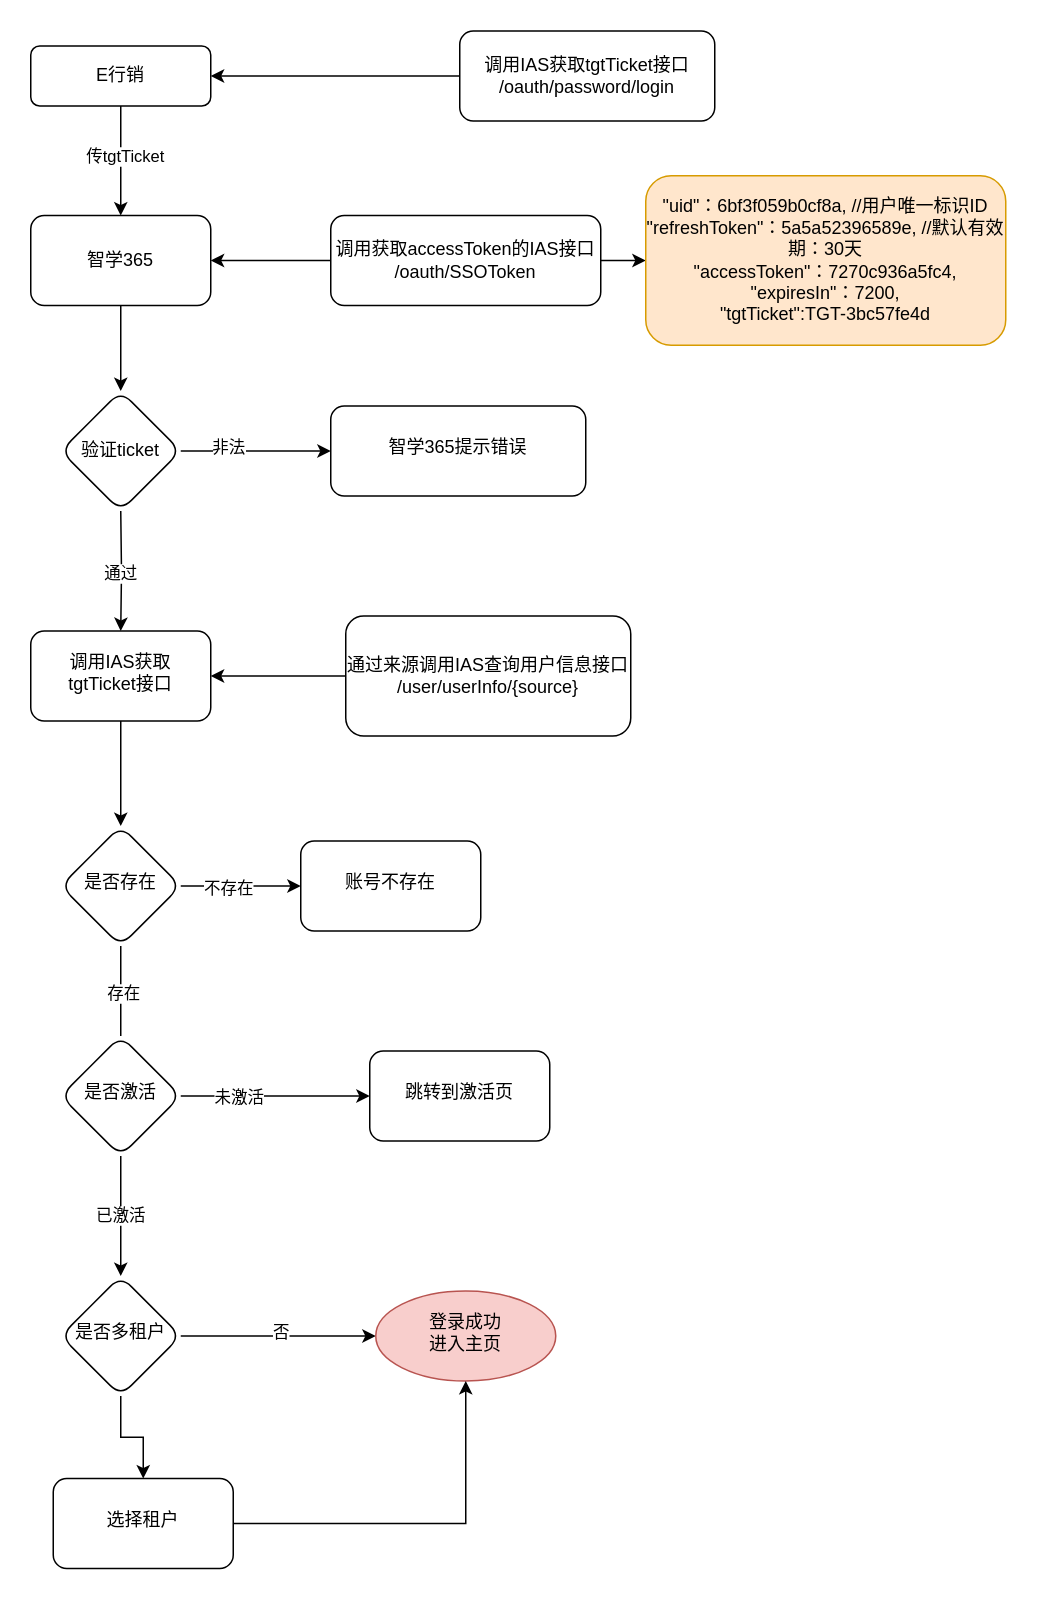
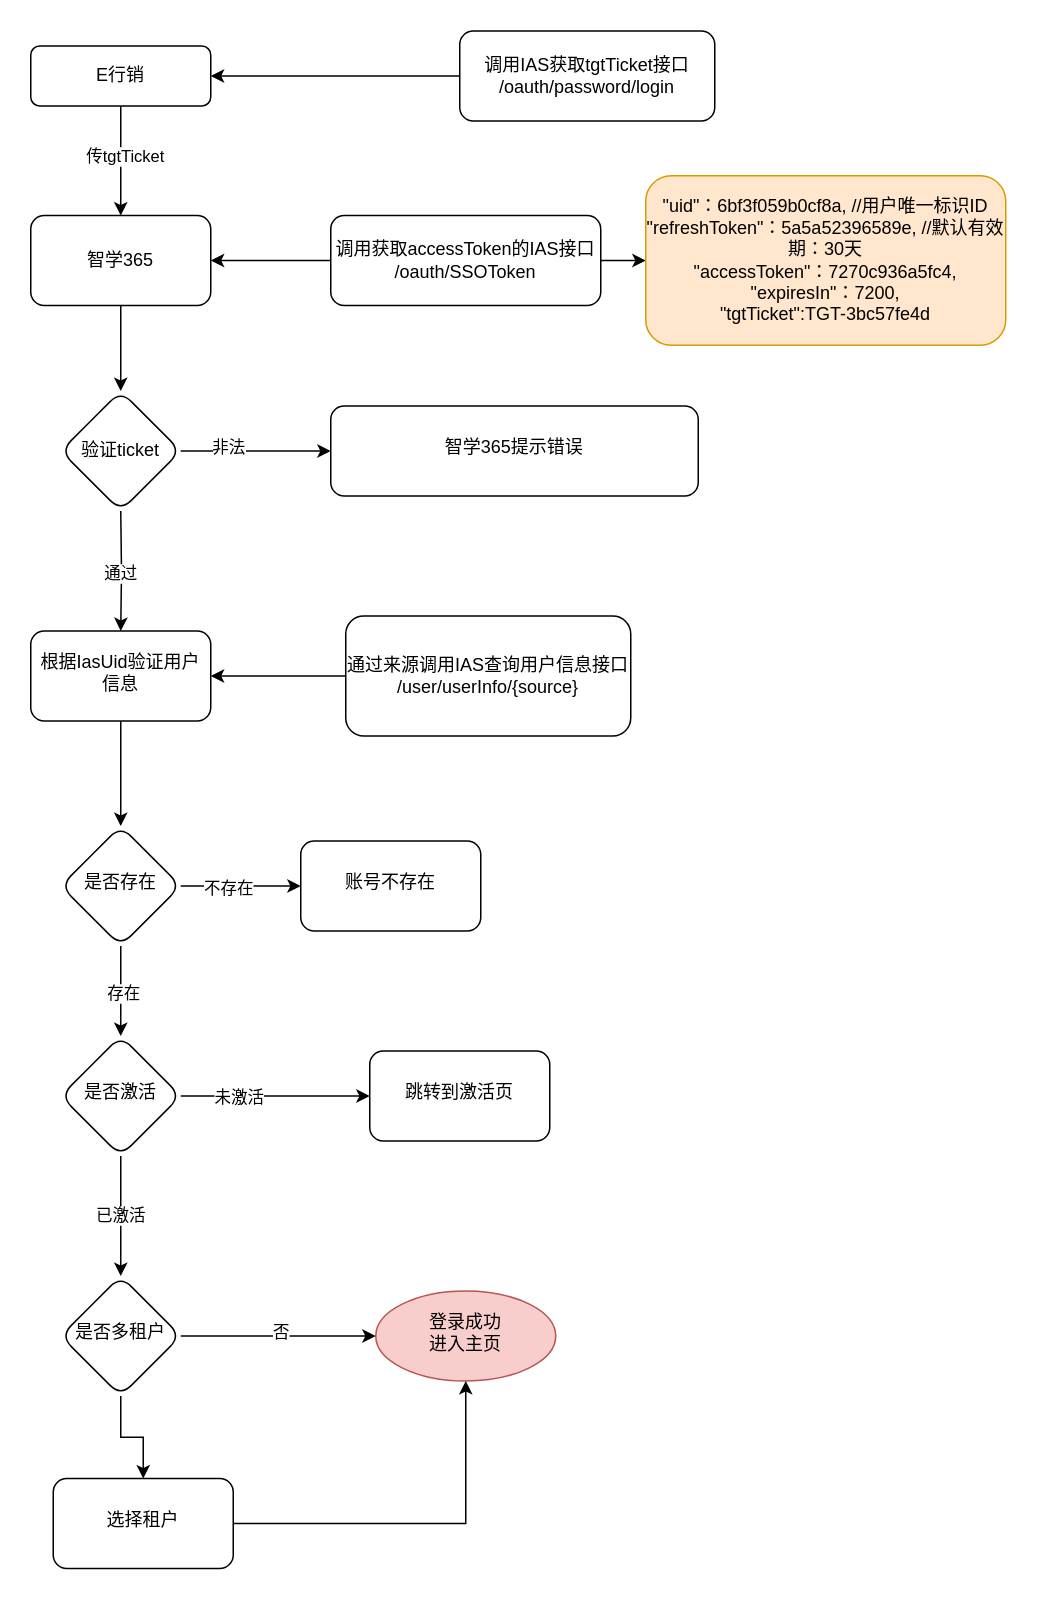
node "智学365提示错误": size 255x90 -> 368x90
node "调用IAS获取tgtTicket接口": label "调用IAS获取tgtTicket接口" -> "根据IasUid验证用户信息"
edge "是否存在" -- "是否激活": arrowhead none -> classic
